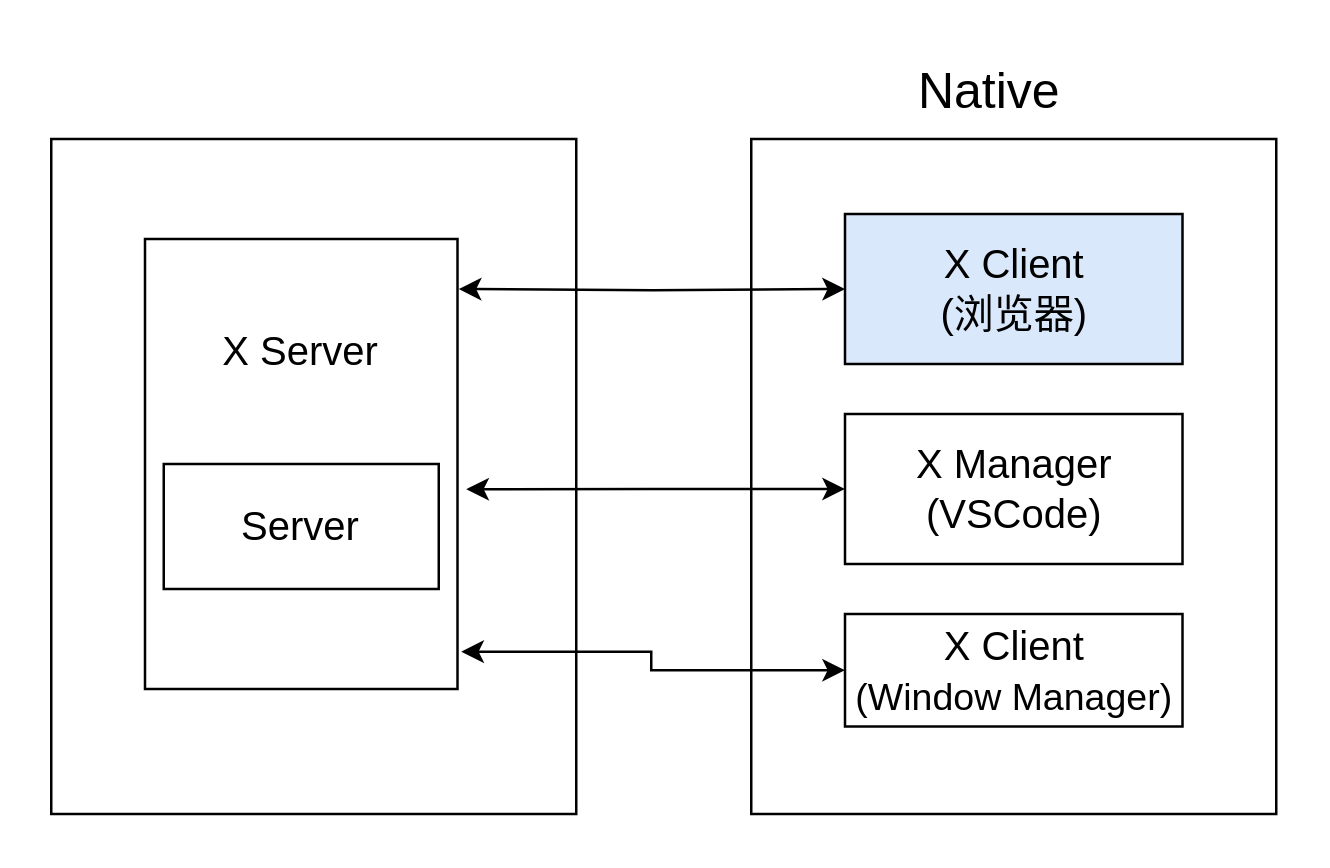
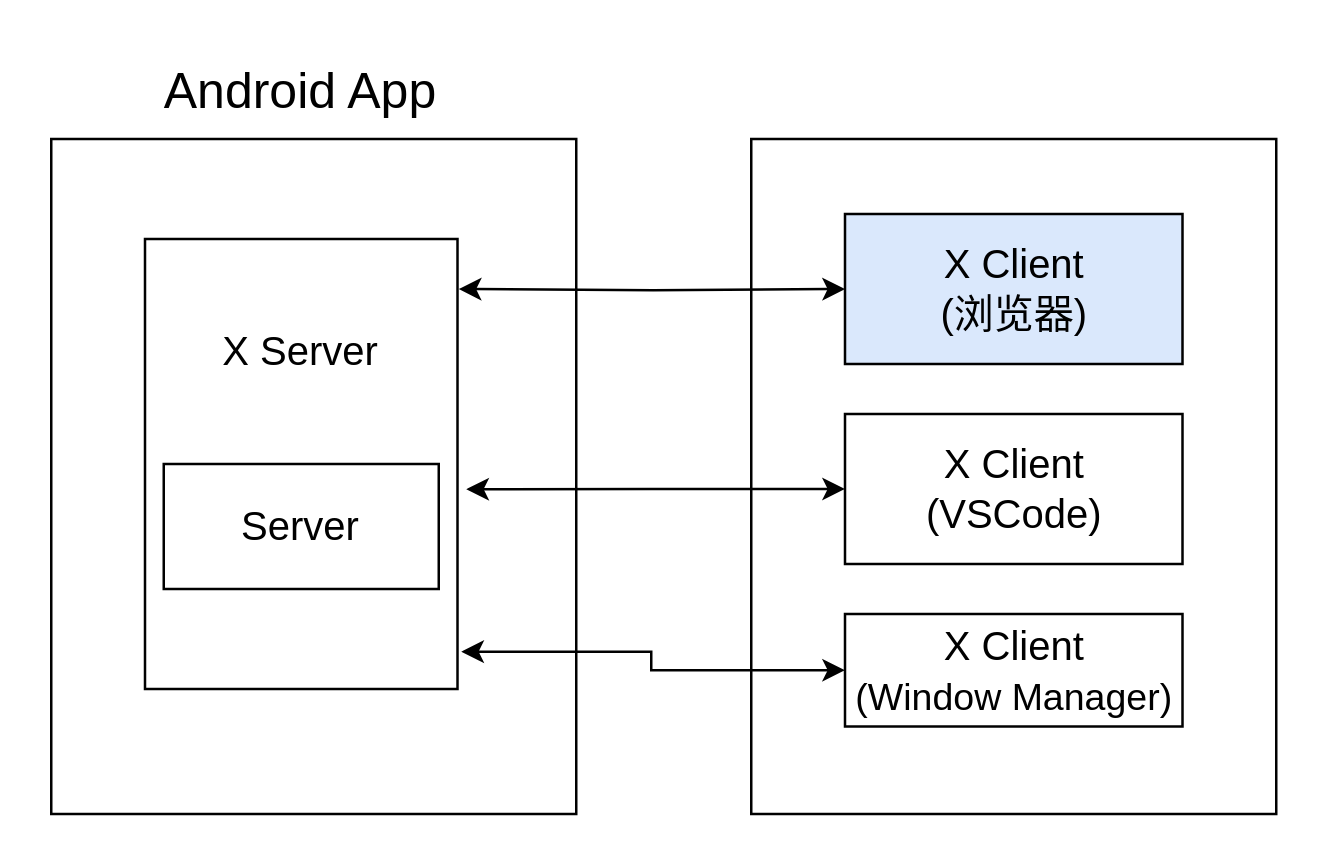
node "Android App": added
node "Native": removed
node "X Manager(VSCode)": label "X Manager(VSCode)" -> "X Client(VSCode)"
